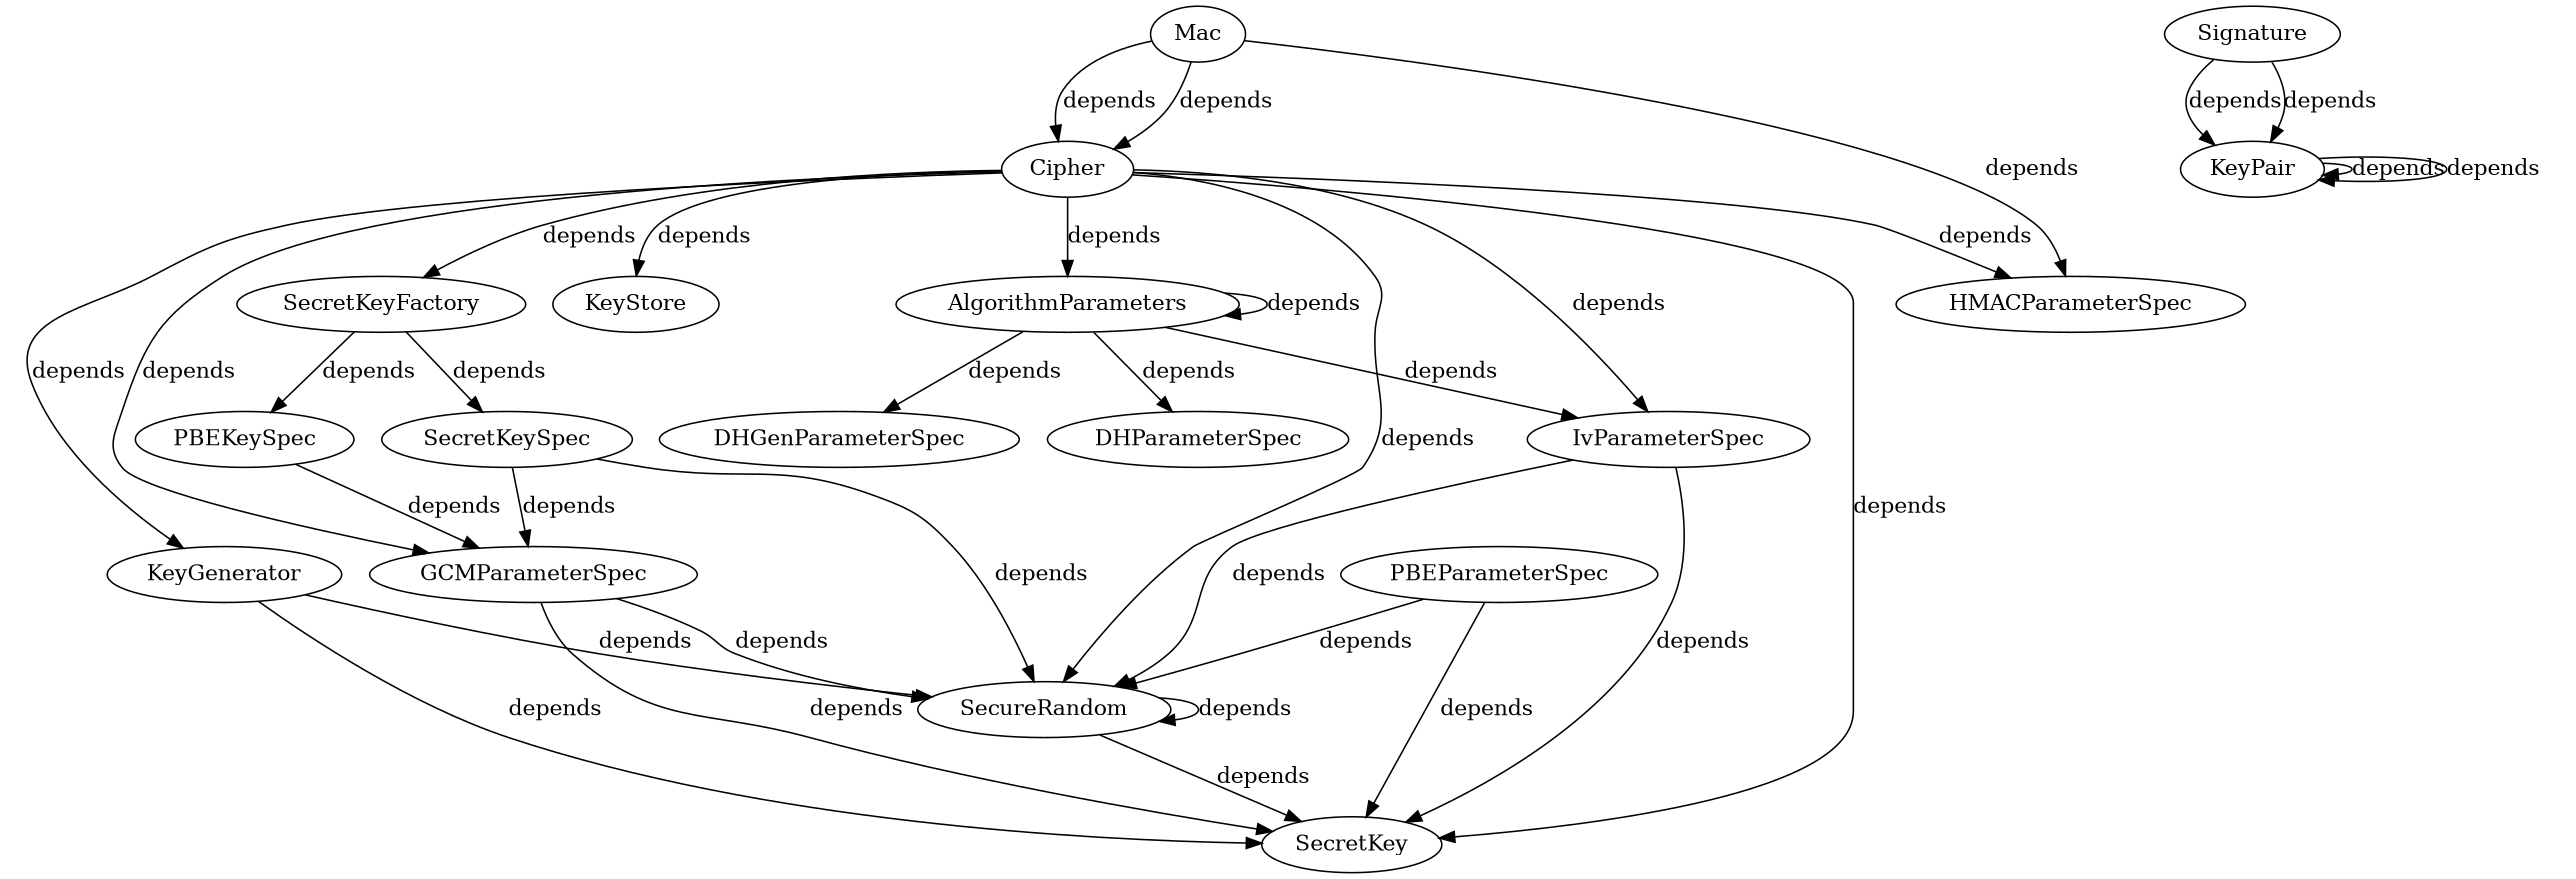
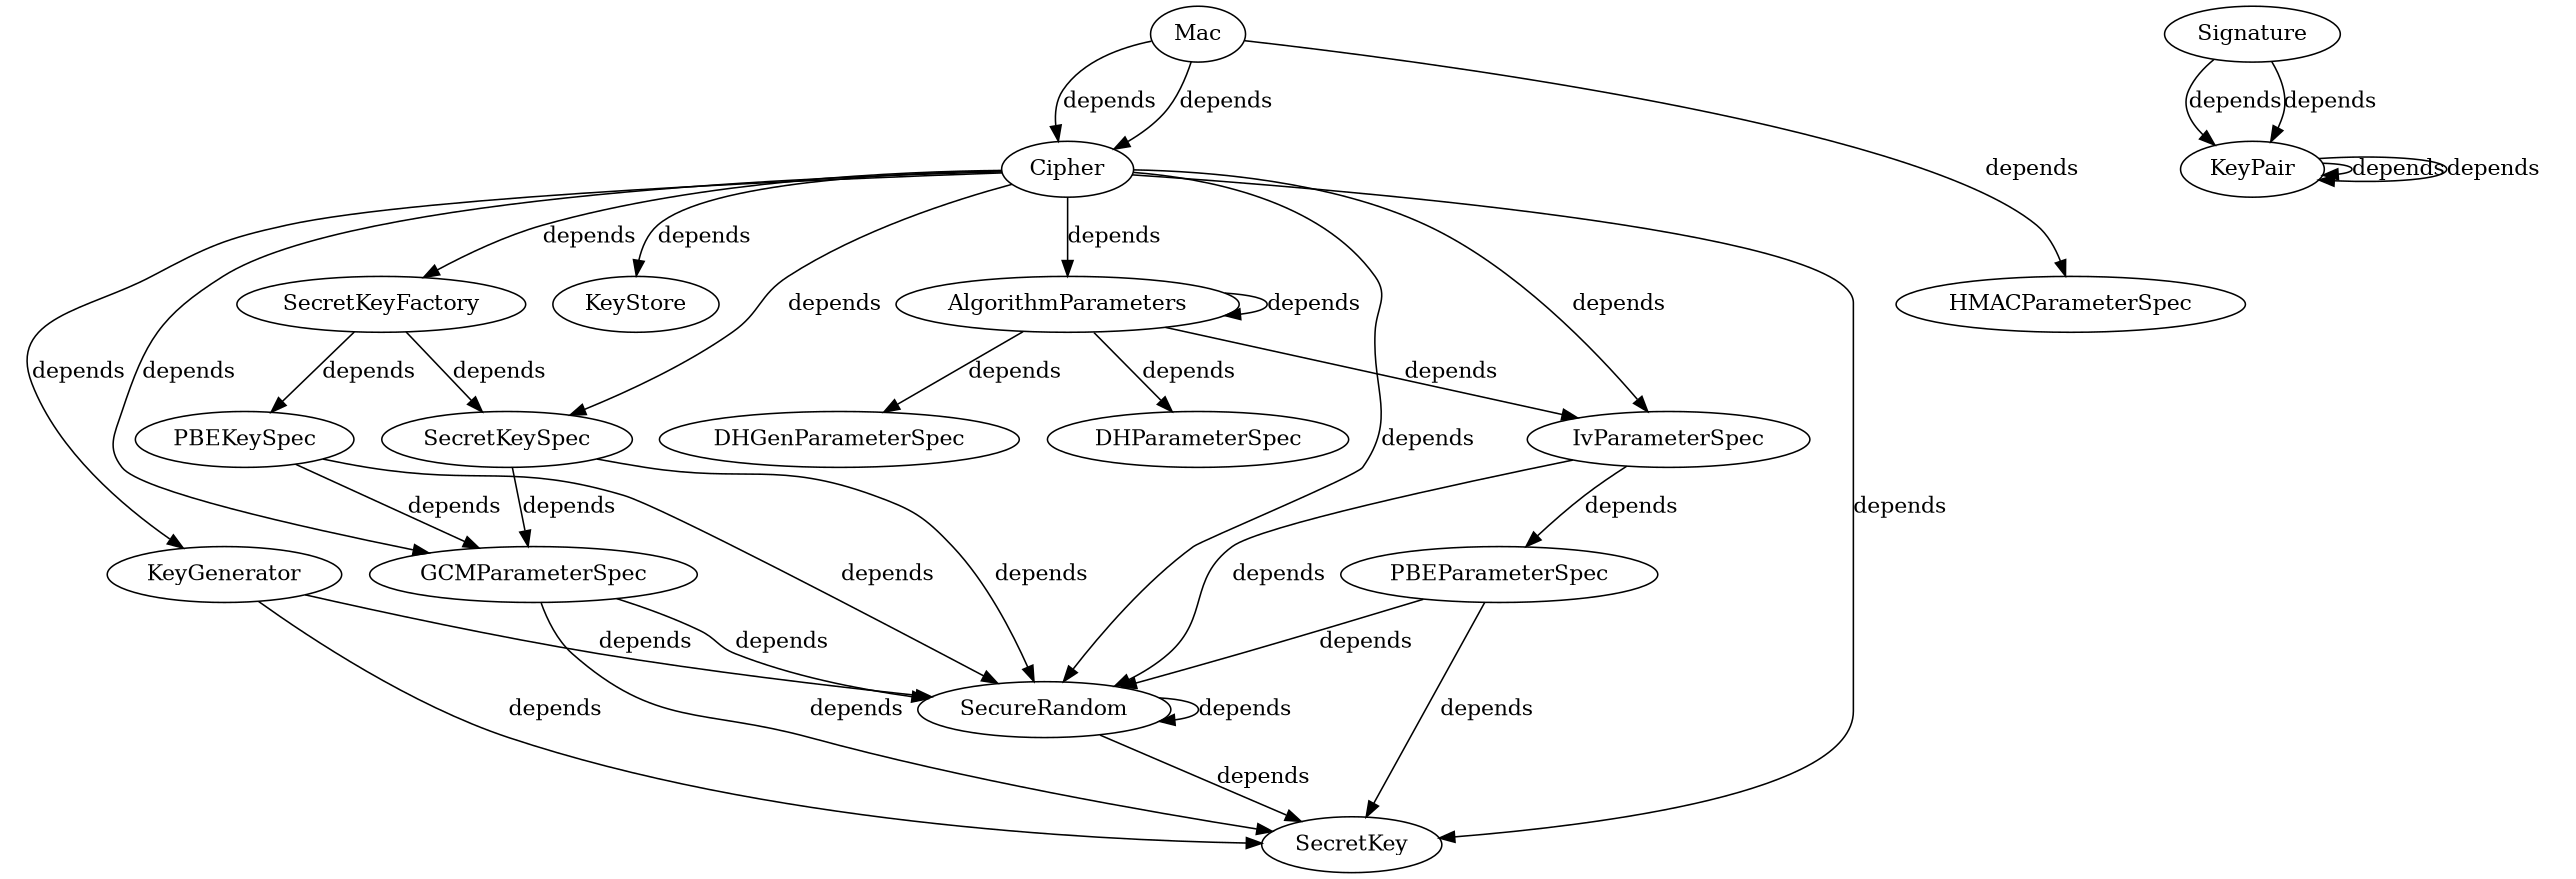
edge "Cipher" -> "HMACParameterSpec": now "Cipher" -> "SecretKeySpec"
edge "PBEKeySpec" -> "SecureRandom": added, label "depends"
edge "IvParameterSpec" -> "SecretKey": now "IvParameterSpec" -> "PBEParameterSpec"
